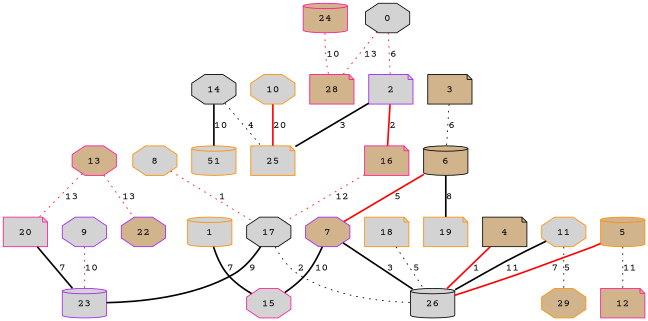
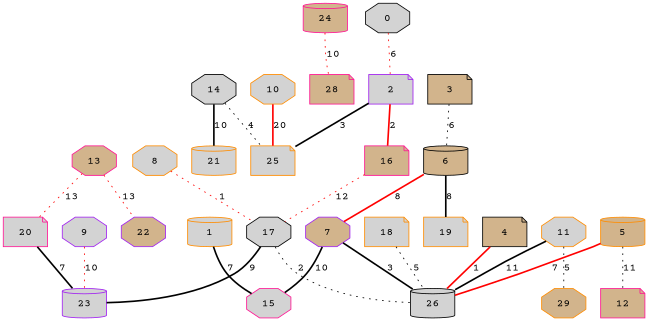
edge "0" -- "28": removed, label "13"
node "51": label "51" -> "21"
edge "6" -- "7": label "5" -> "8"
